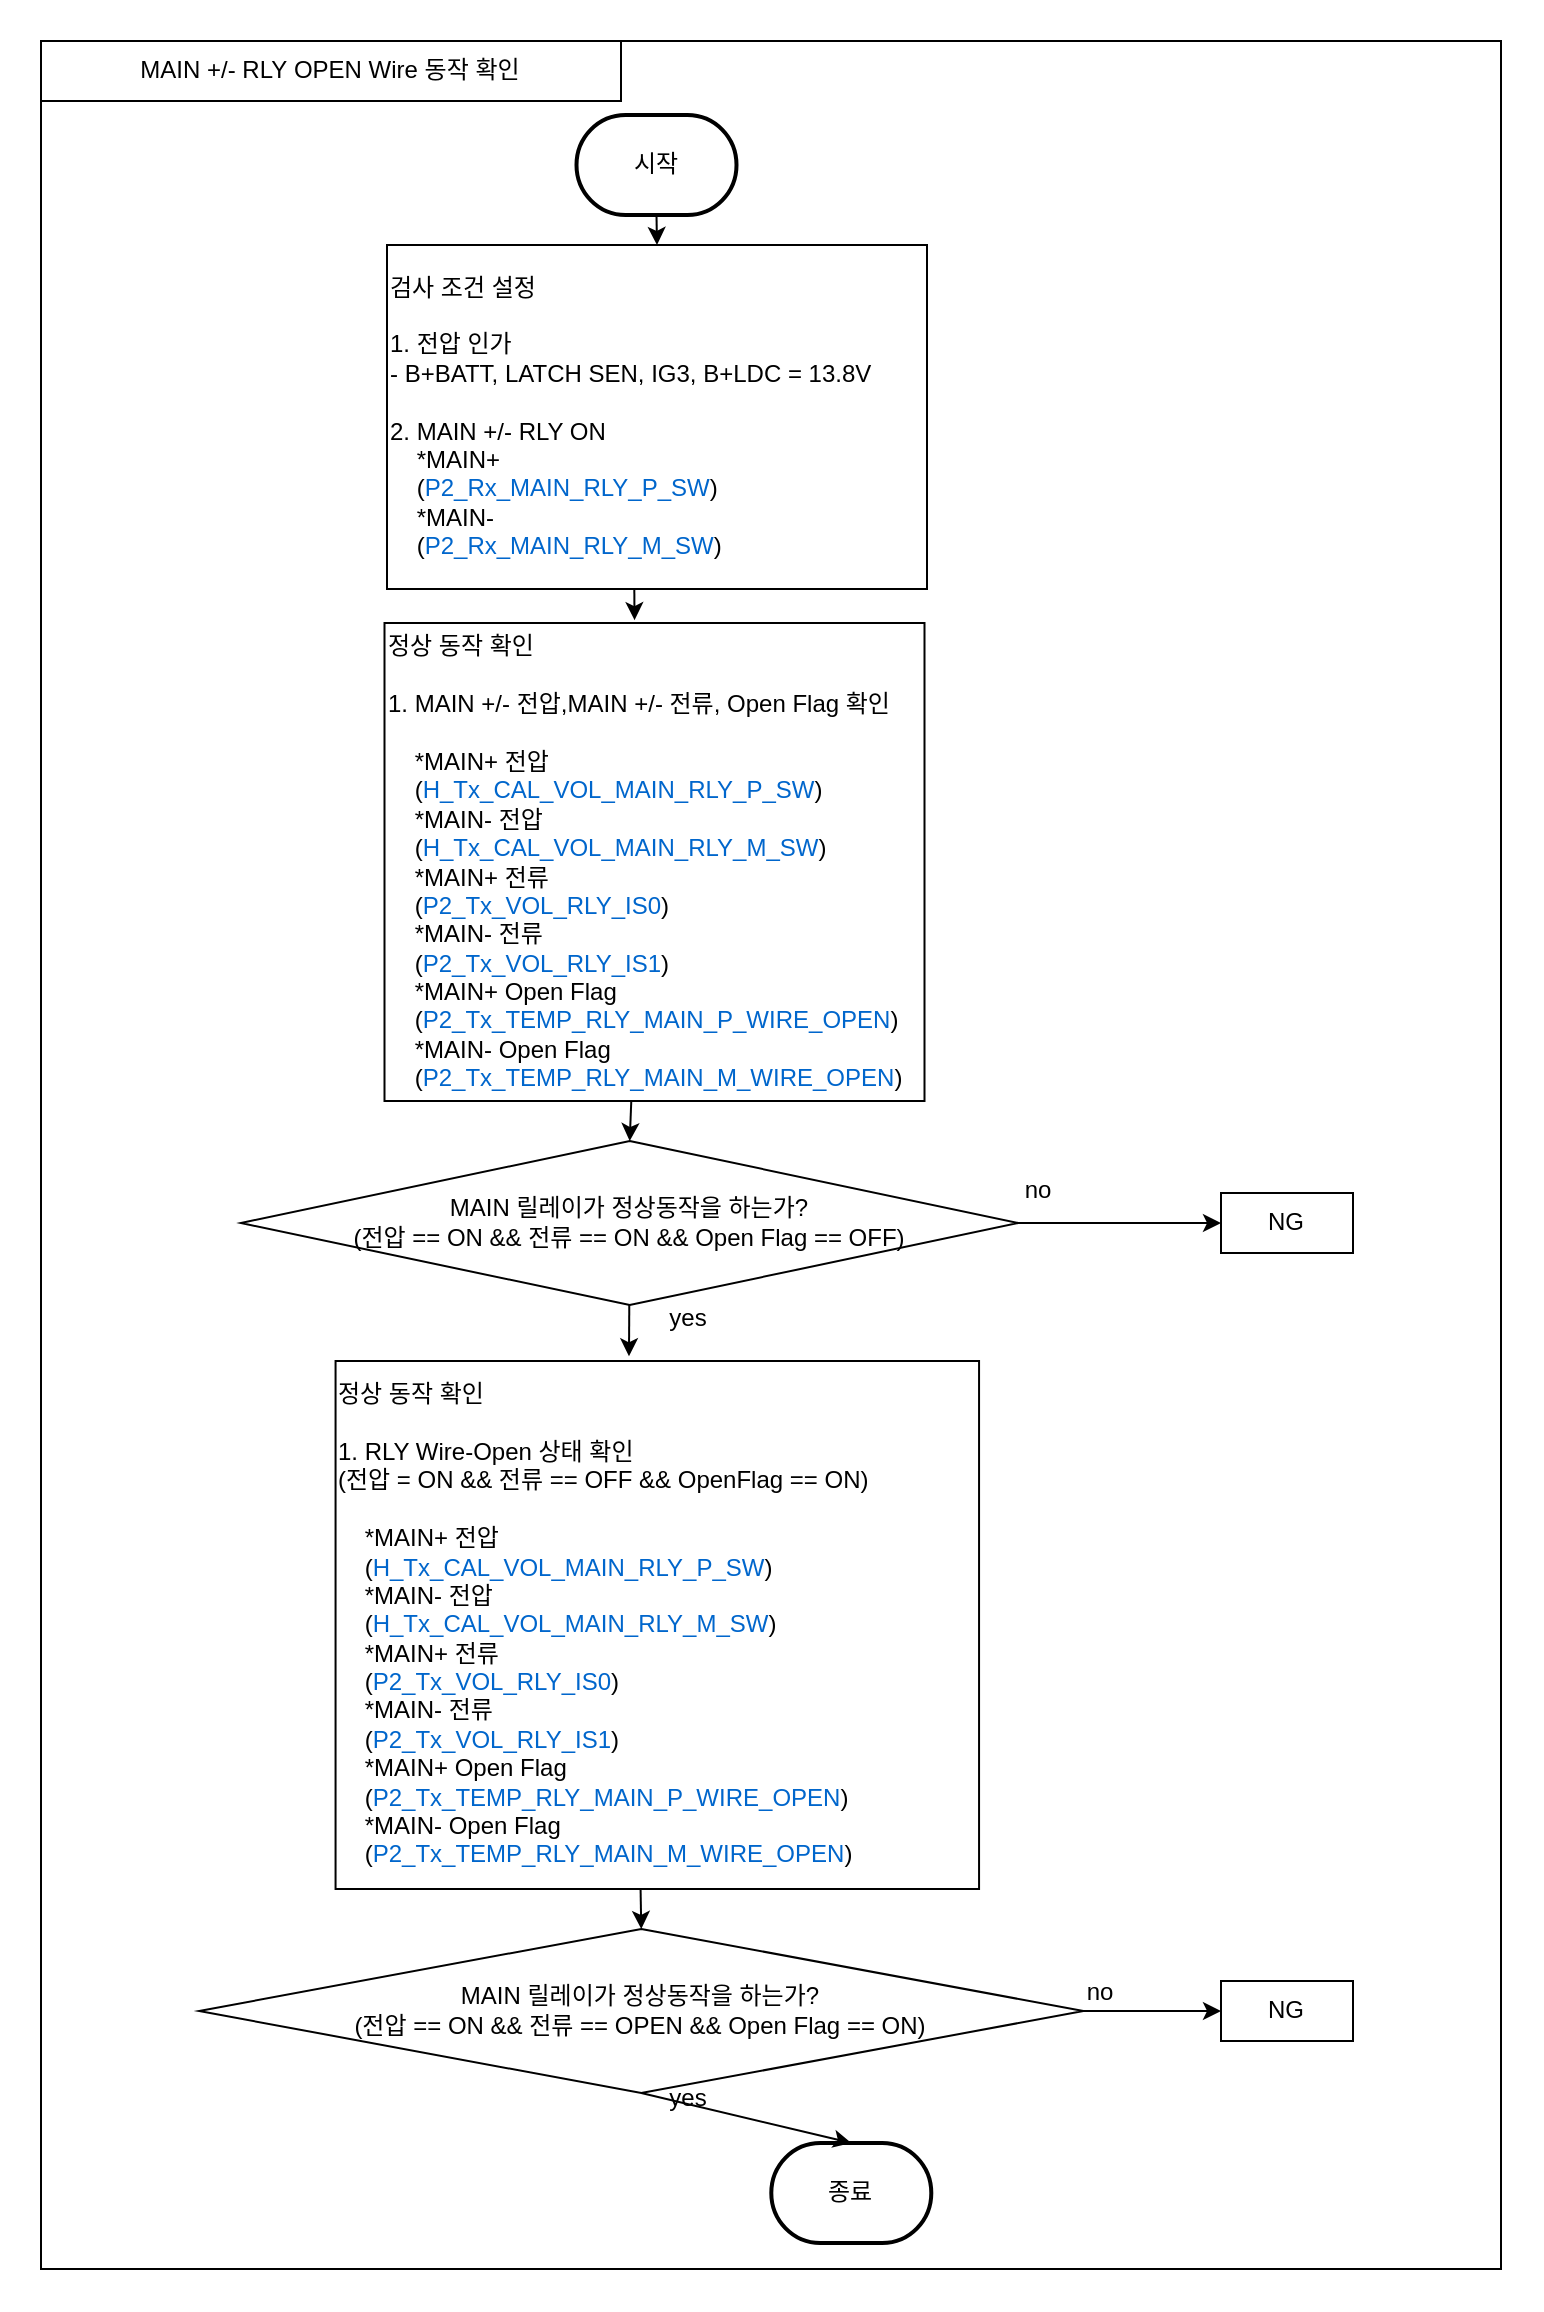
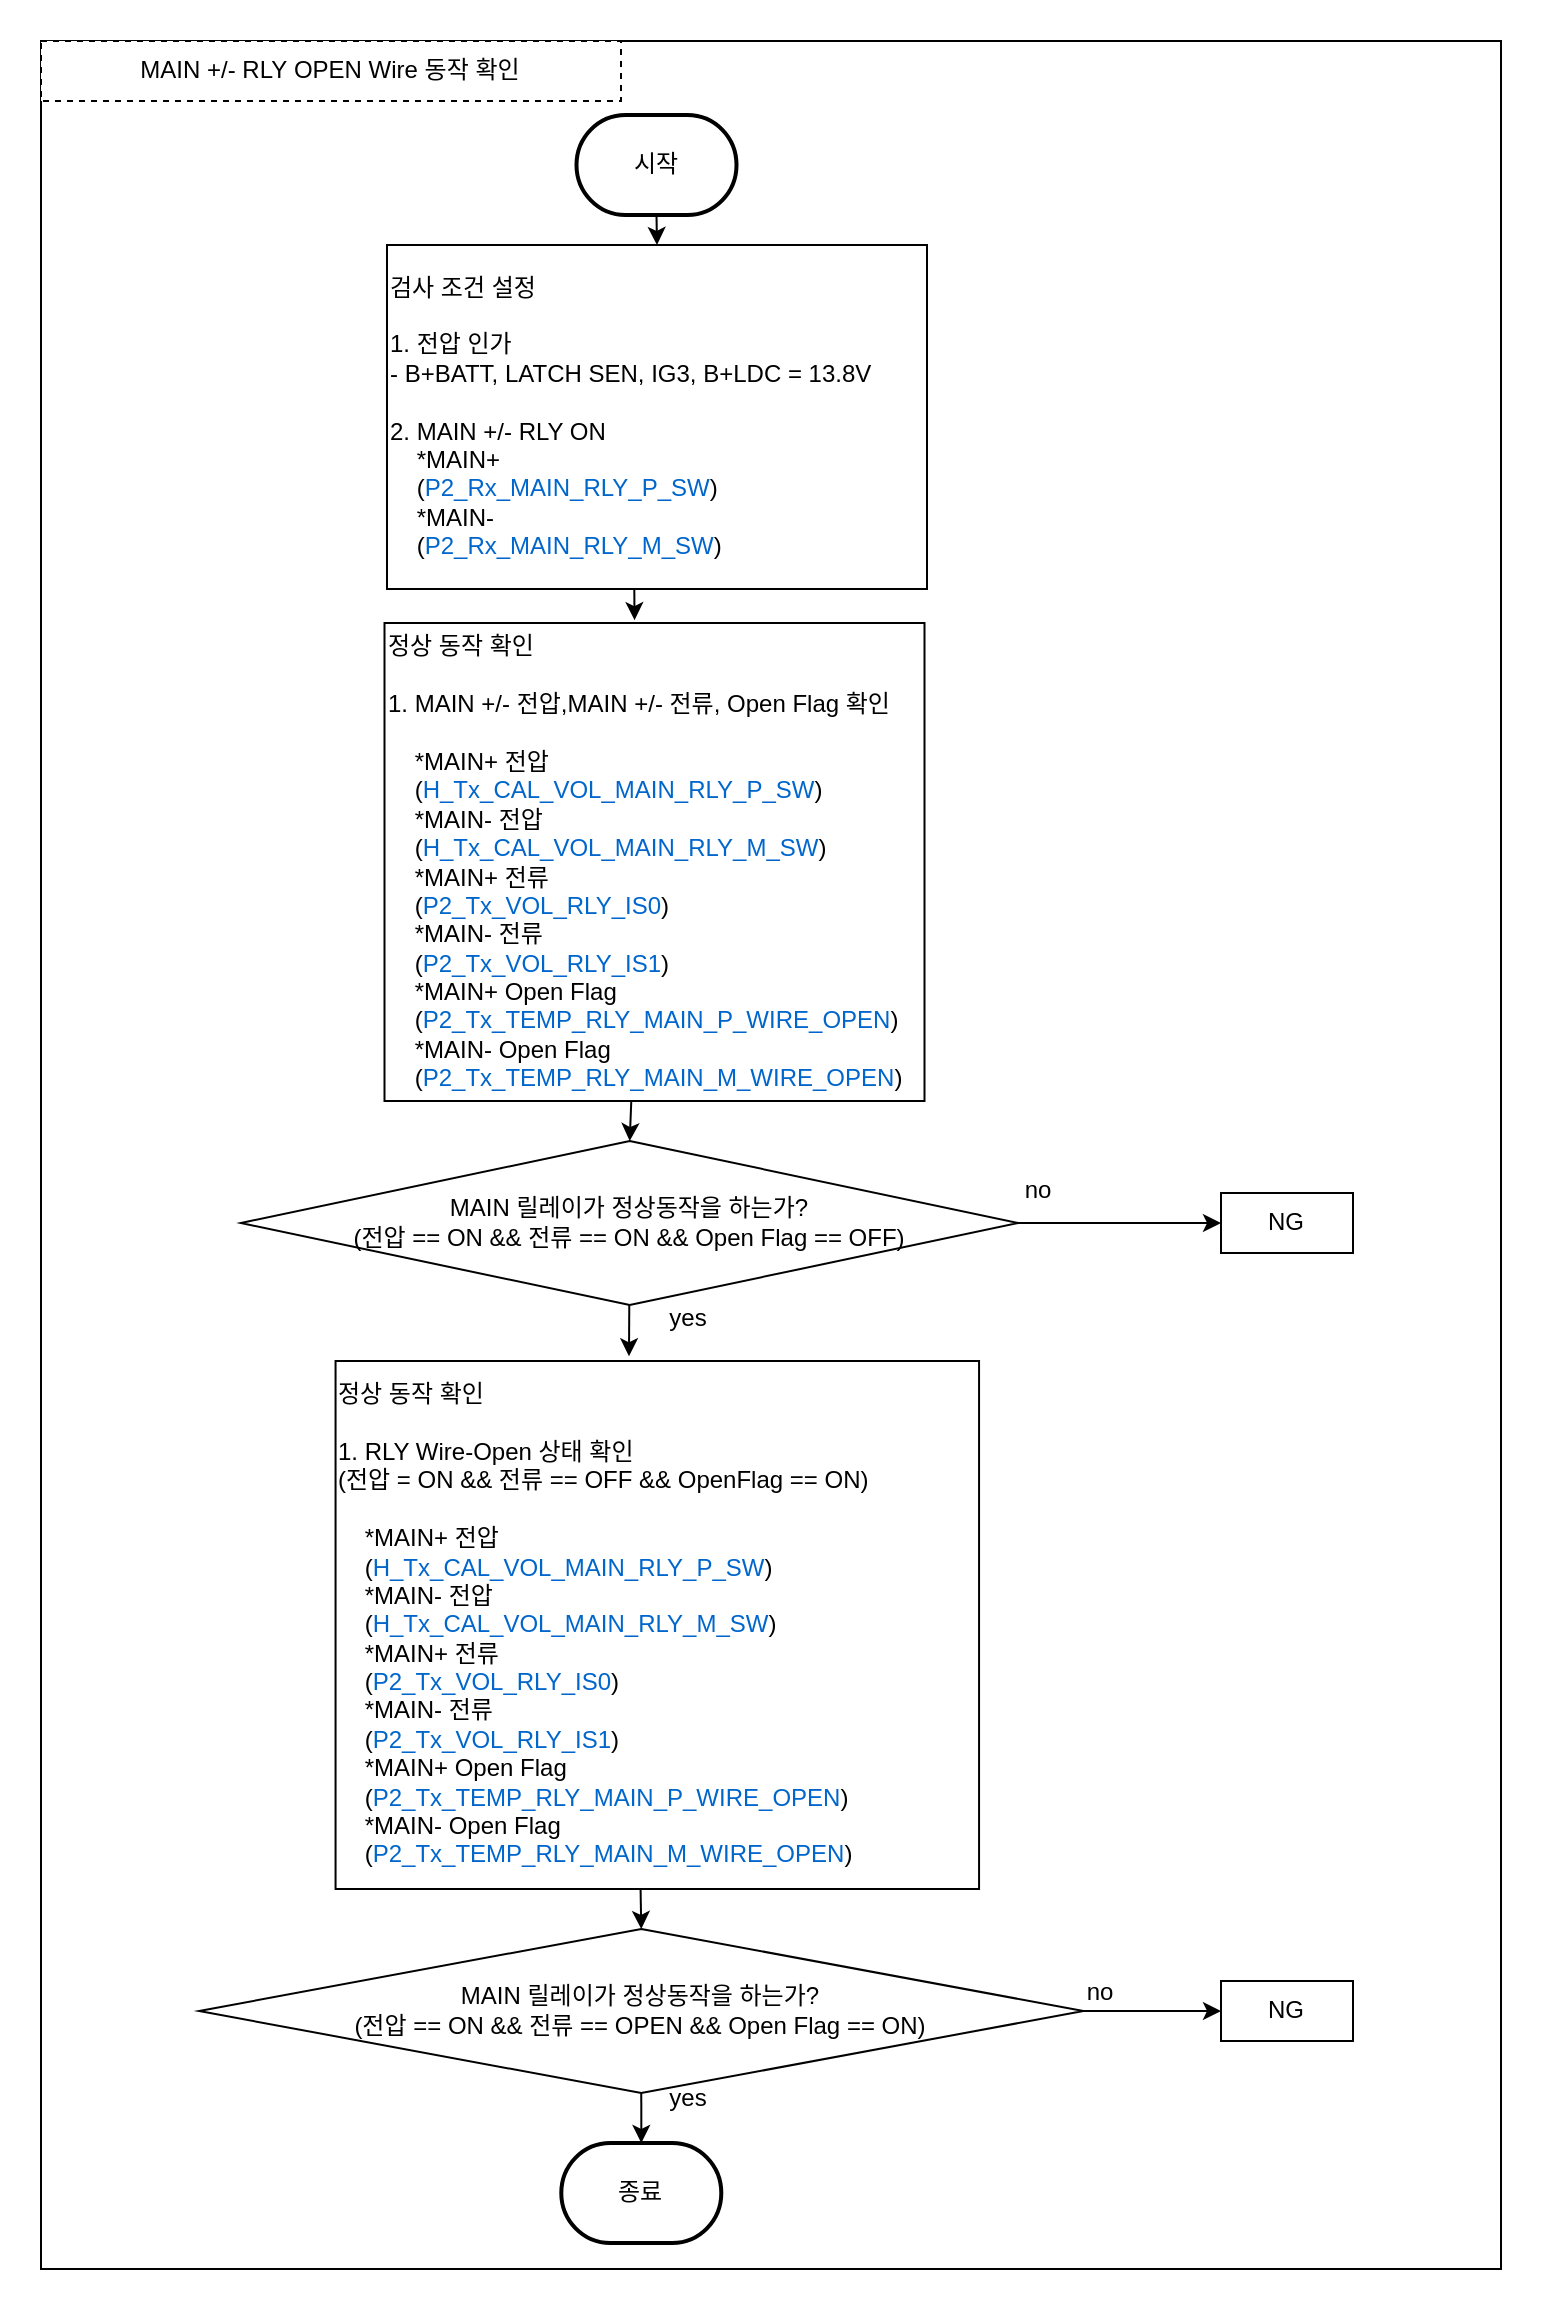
node "MAIN +/- RLY OPEN Wire 동작 확인": style solid -> dashed
node "종료": moved (851, 2193) -> (641, 2193)
